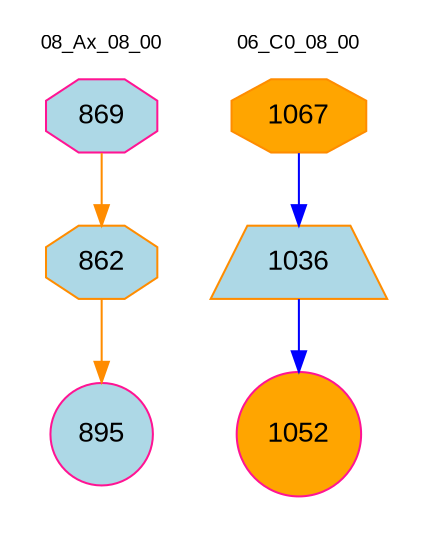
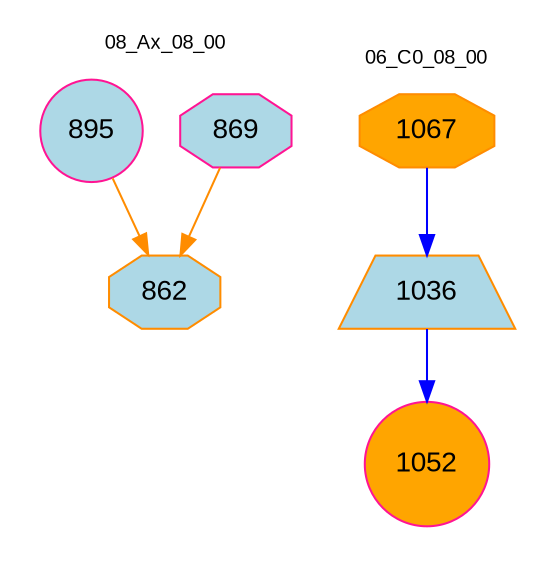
edge "862" -> "895": reversed
